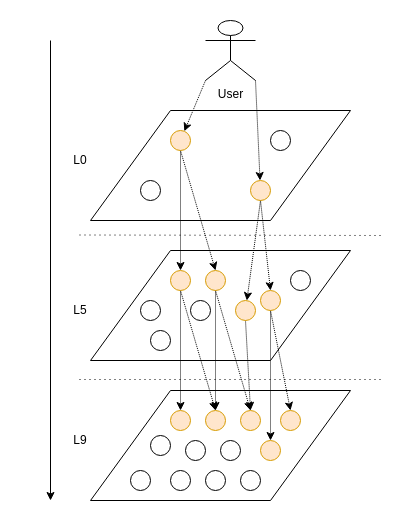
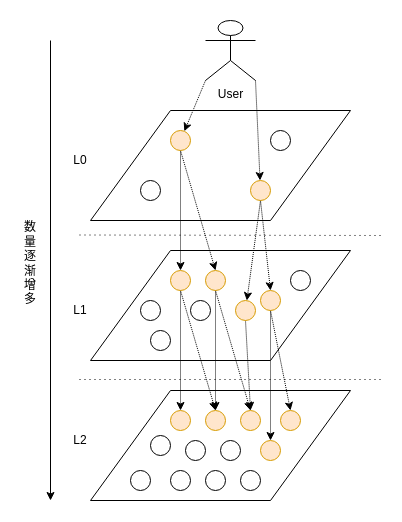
node "数量逐渐增多": added
node "L5": label "L5" -> "L1"
node "L9": label "L9" -> "L2"
